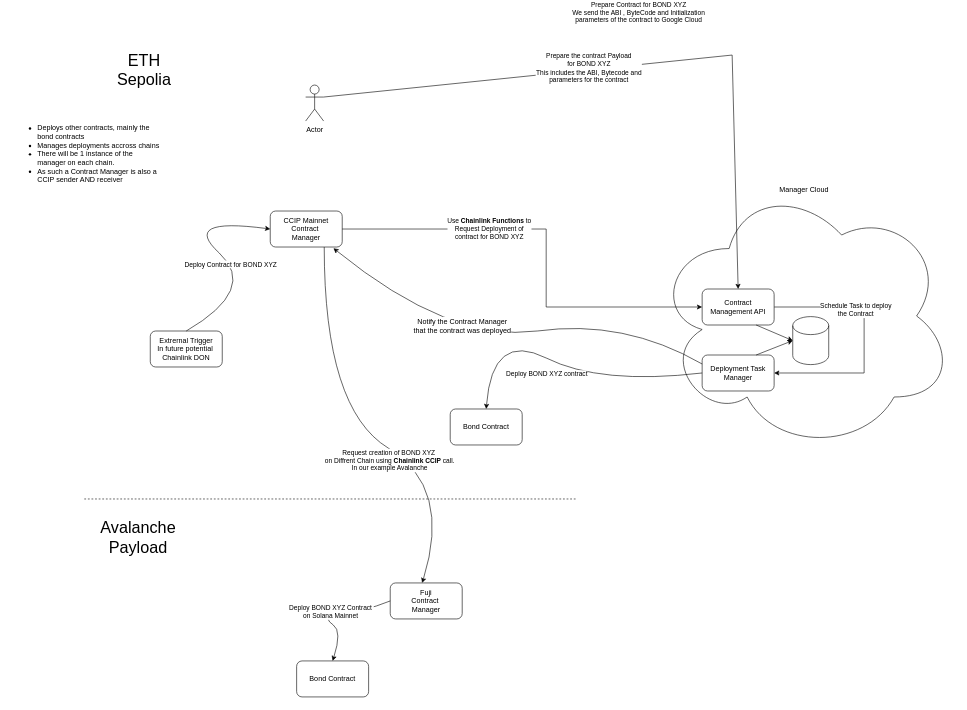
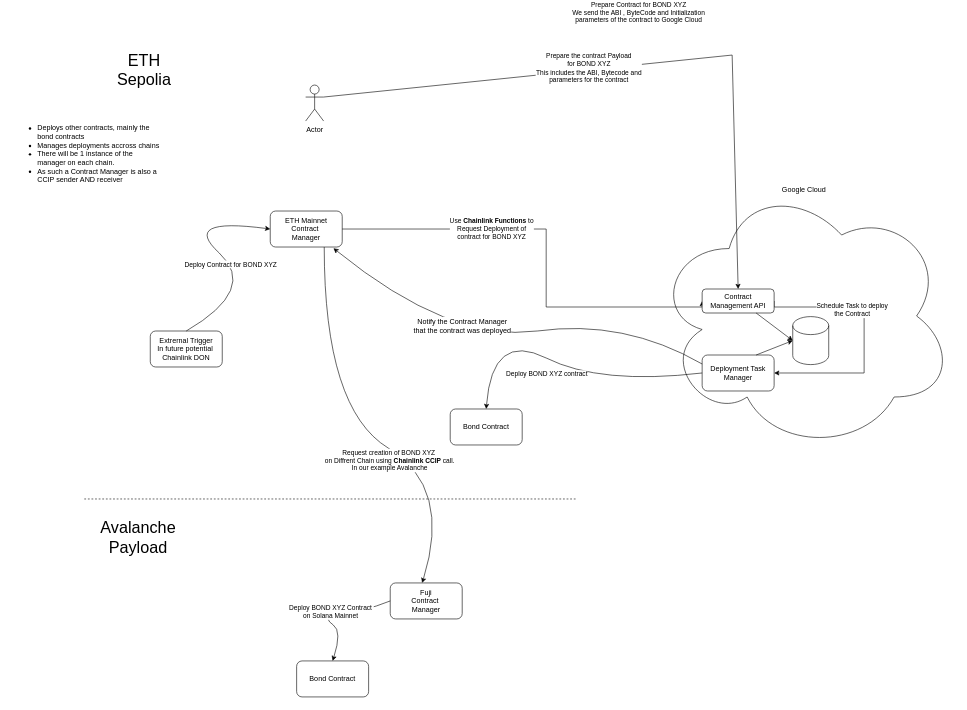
node "Manager Cloud": label "Manager Cloud" -> "Google Cloud"
node "CCIP Mainnet Contract Manager": label "CCIP Mainnet Contract Manager" -> "ETH Mainnet Contract Manager"
node "Contract Management API": size 72x36 -> 72x24
